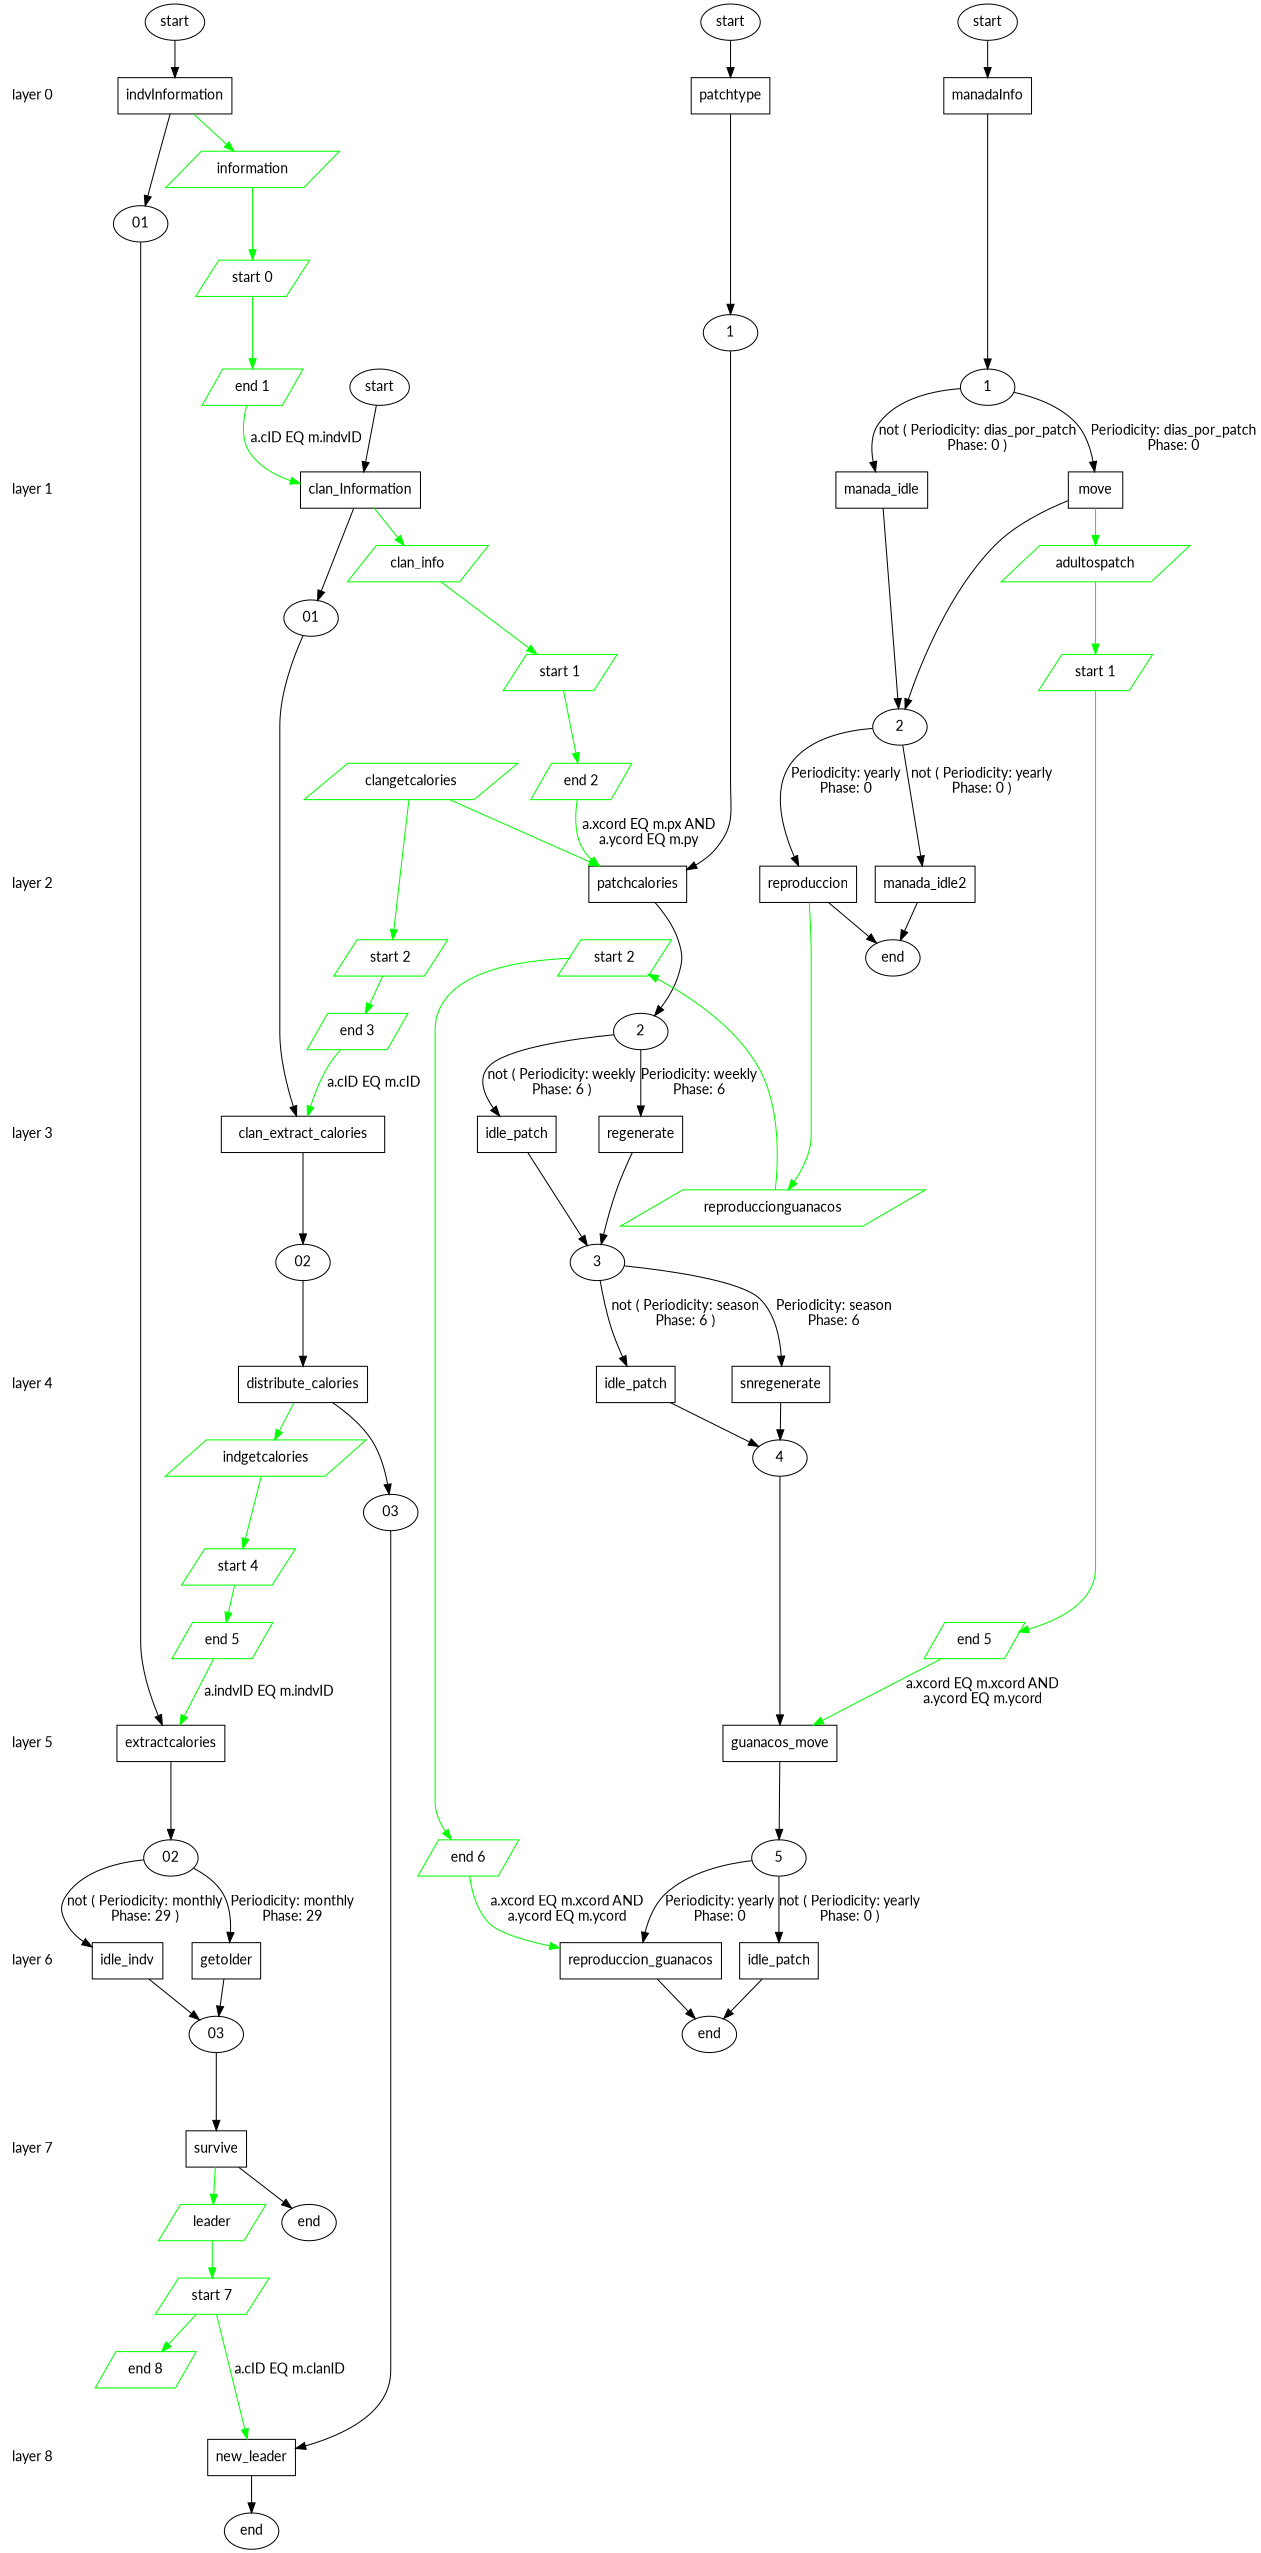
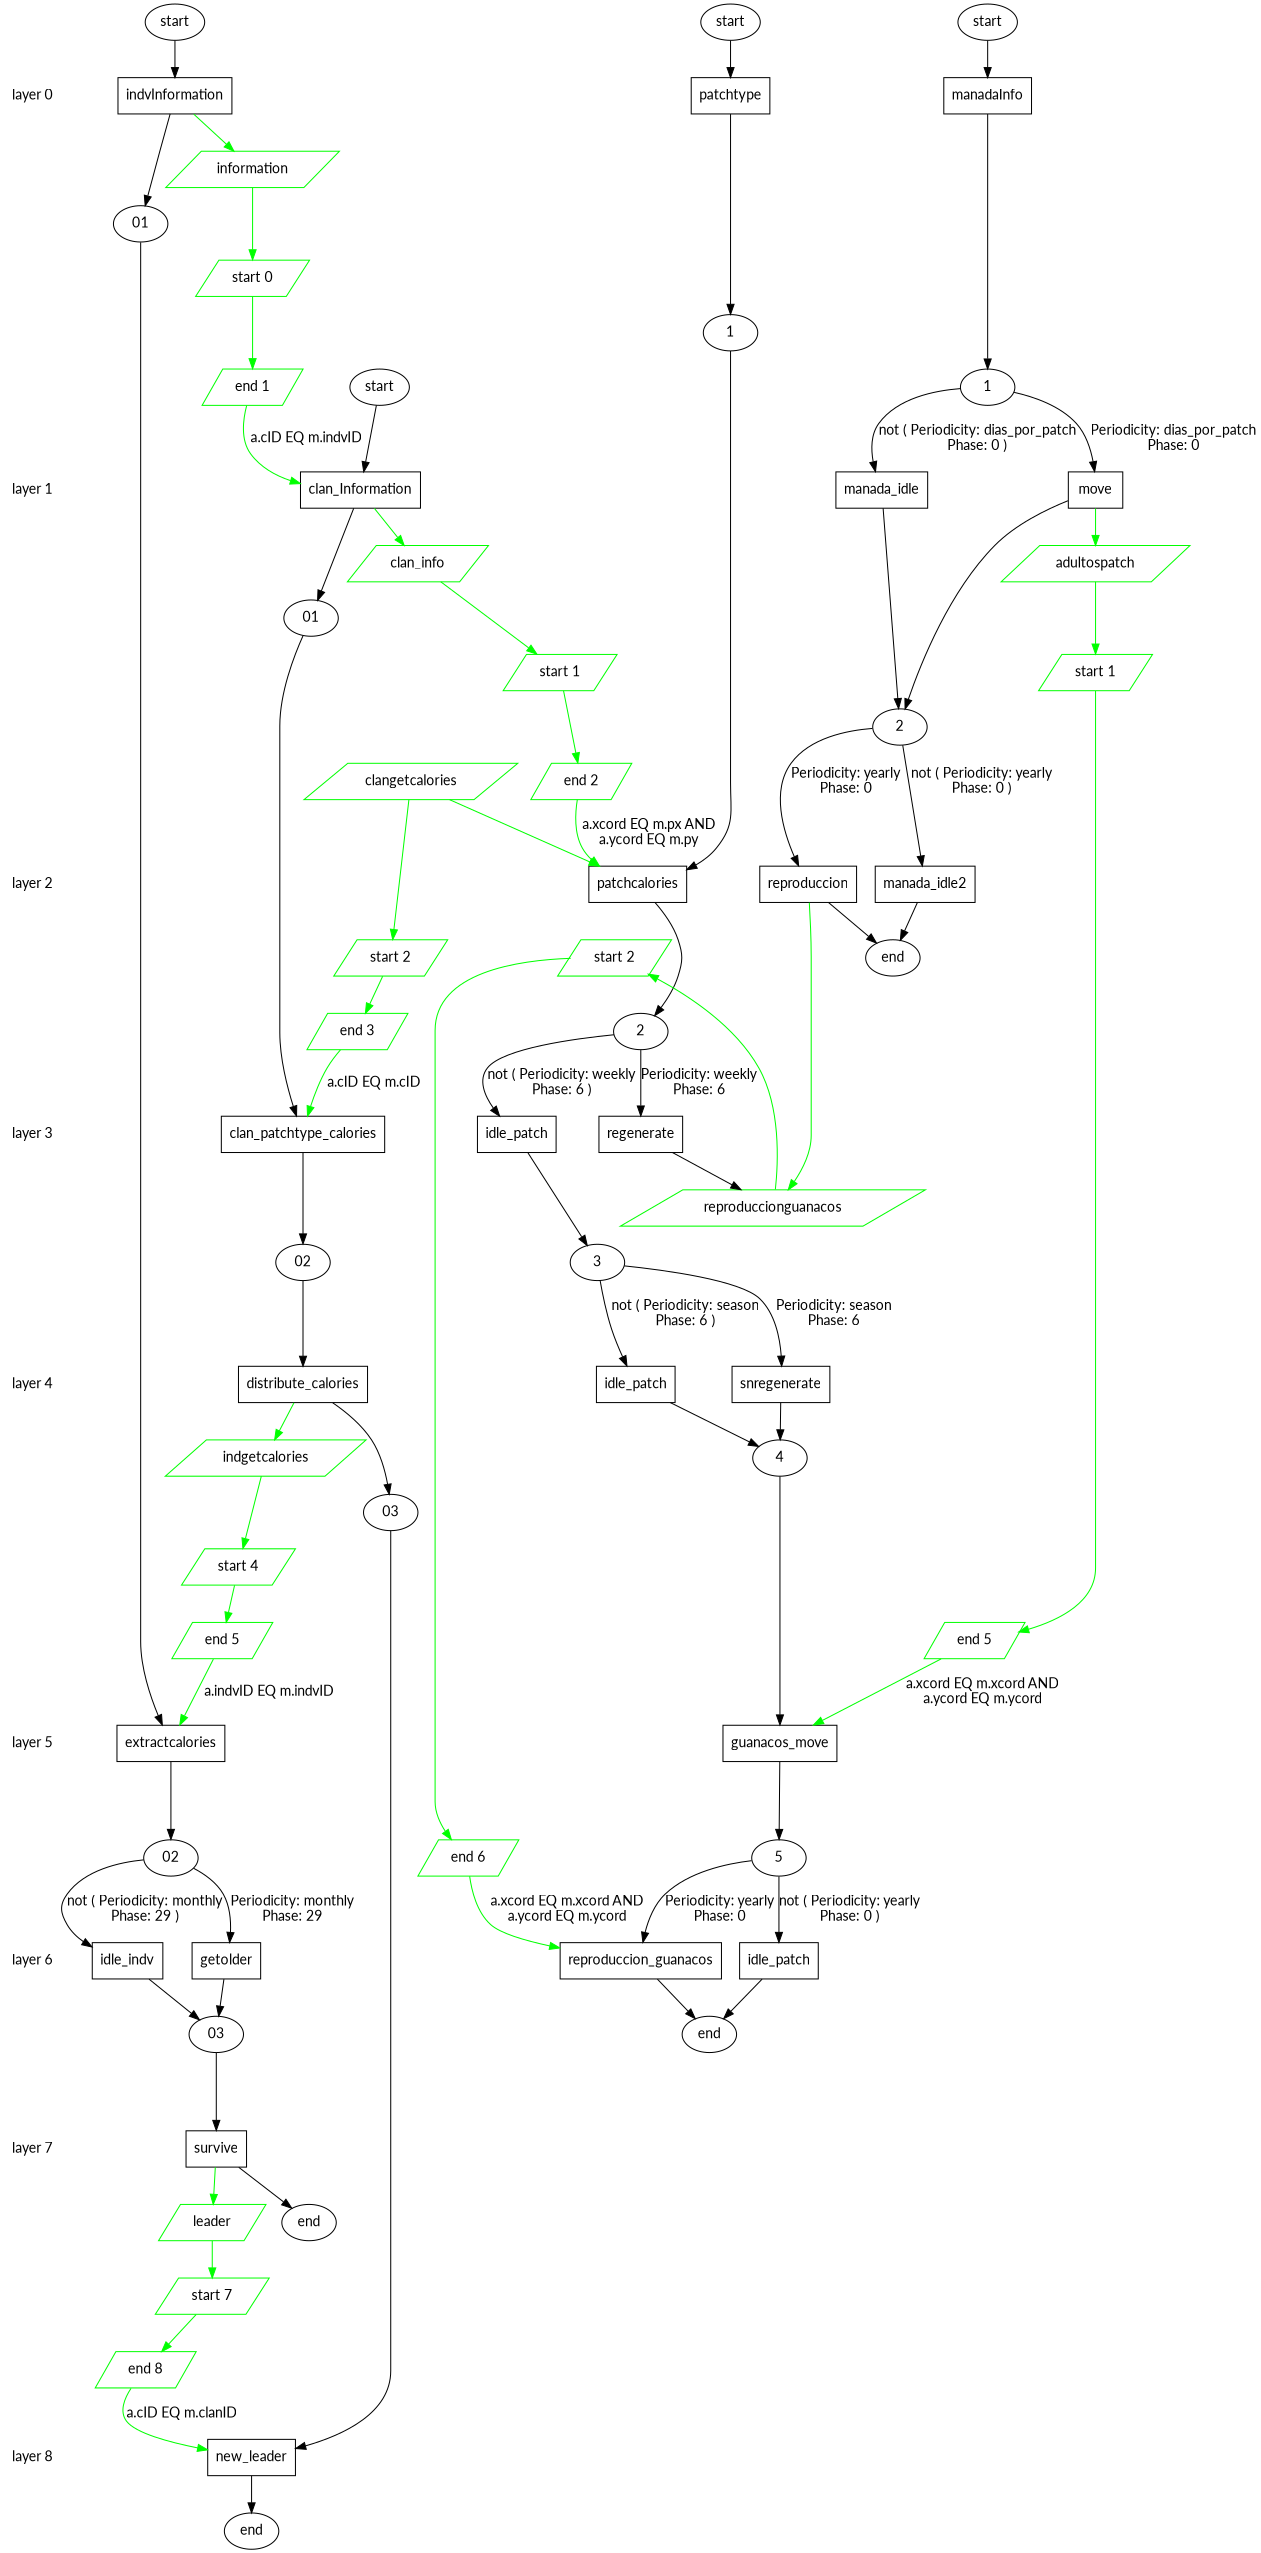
node "clan_extract_calories": label "clan_extract_calories" -> "clan_patchtype_calories"
edge "regenerate" -> "3": now "regenerate" -> "reproduccionguanacos"
edge "start 7" -> "new_leader": now "end 8" -> "new_leader"
